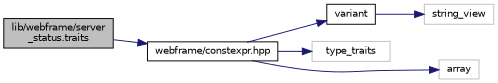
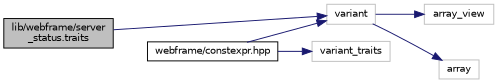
node "variant": color black -> grey75
node "string_view": label "string_view" -> "array_view"
edge "lib/webframe/server _status.traits" -> "webframe/constexpr.hpp": now "lib/webframe/server _status.traits" -> "variant"
node "type_traits": label "type_traits" -> "variant_traits"
edge "webframe/constexpr.hpp" -> "array": now "variant" -> "array"
